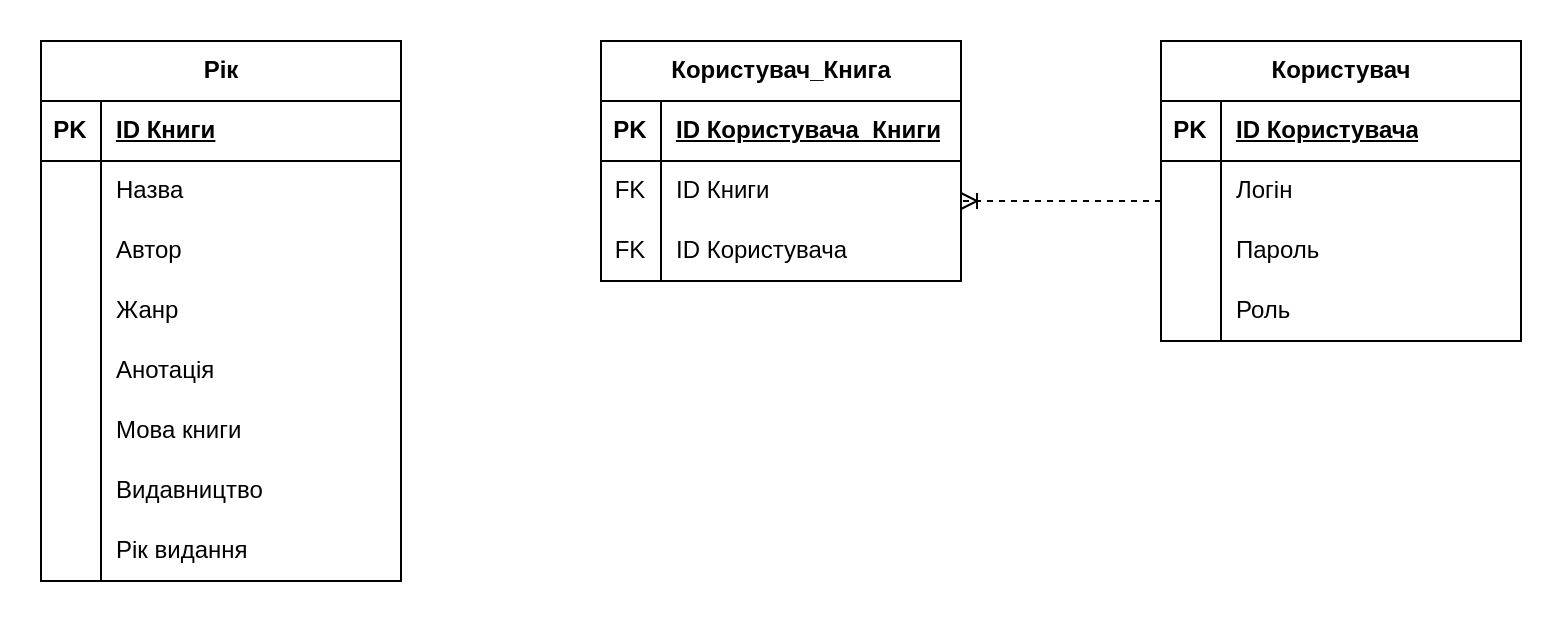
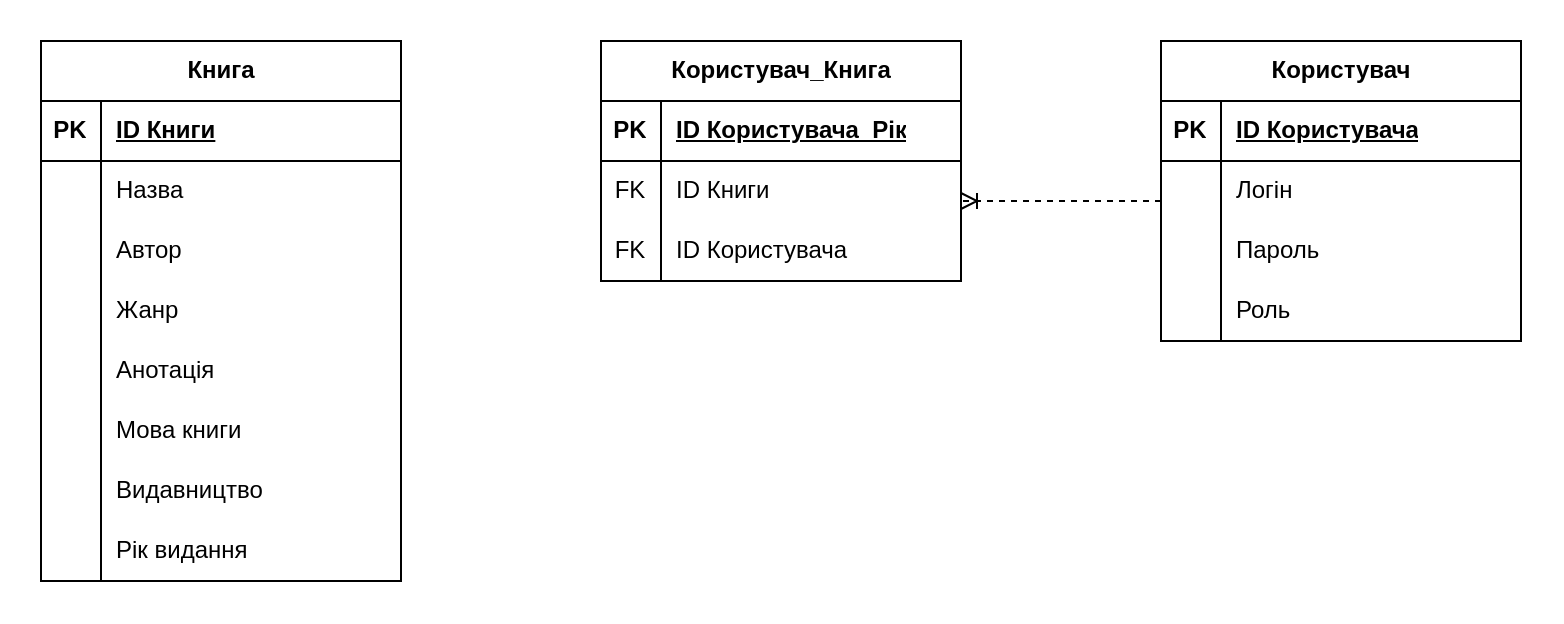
node "Рік": label "Рік" -> "Книга"
node "ID Користувача_Книги": label "ID Користувача_Книги" -> "ID Користувача_Рік"
